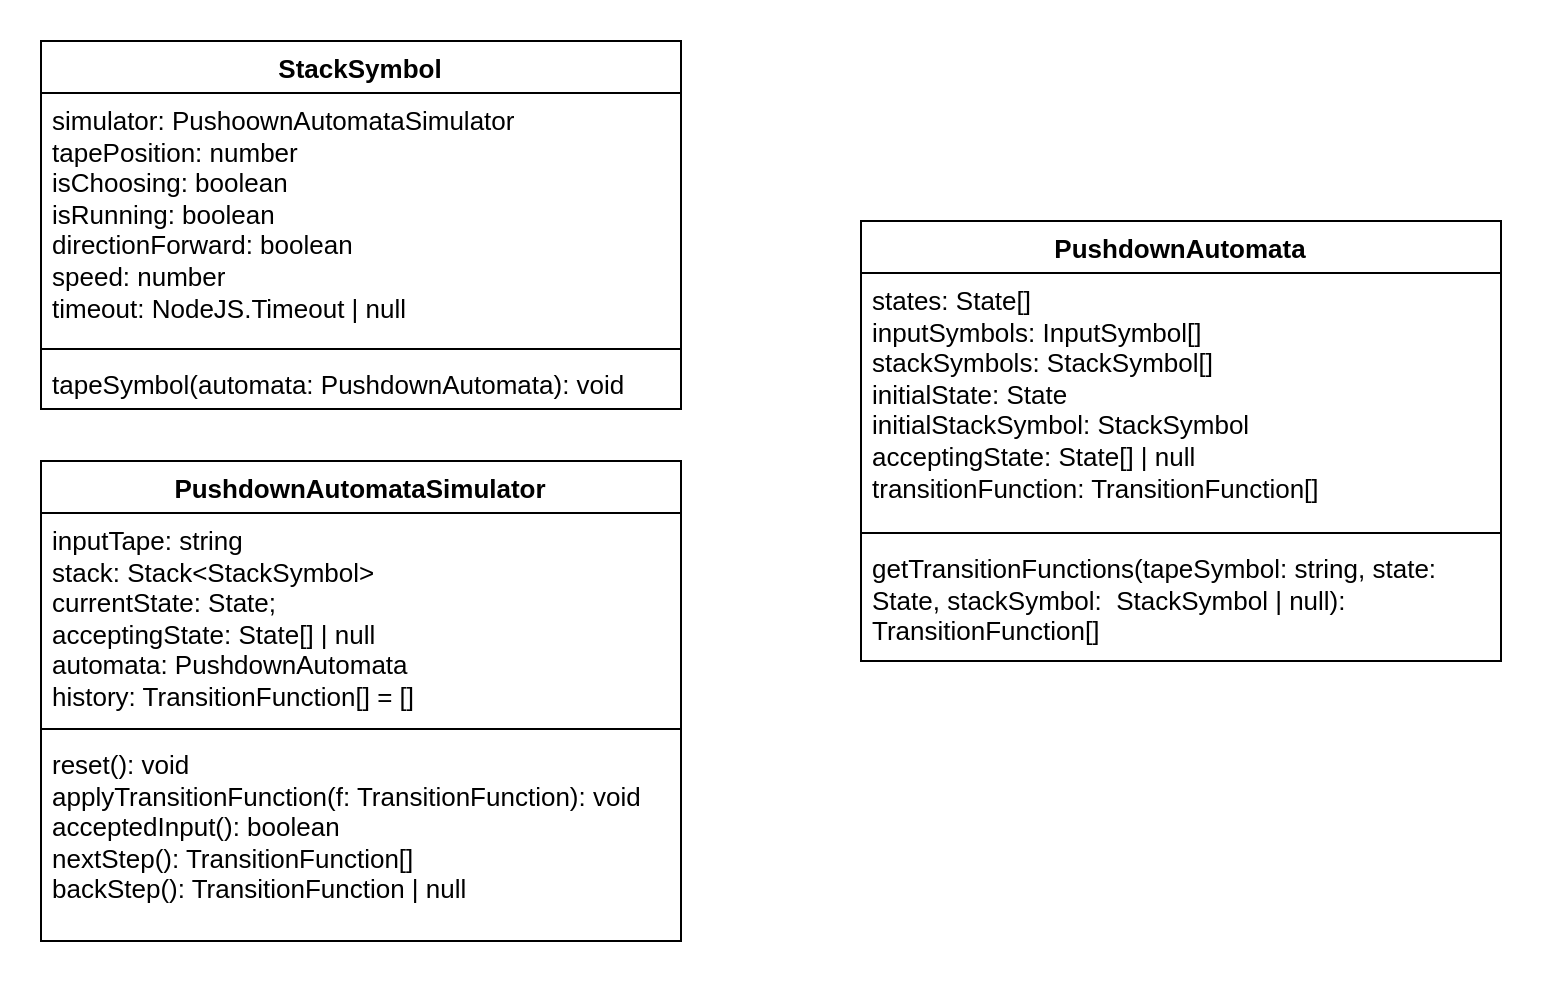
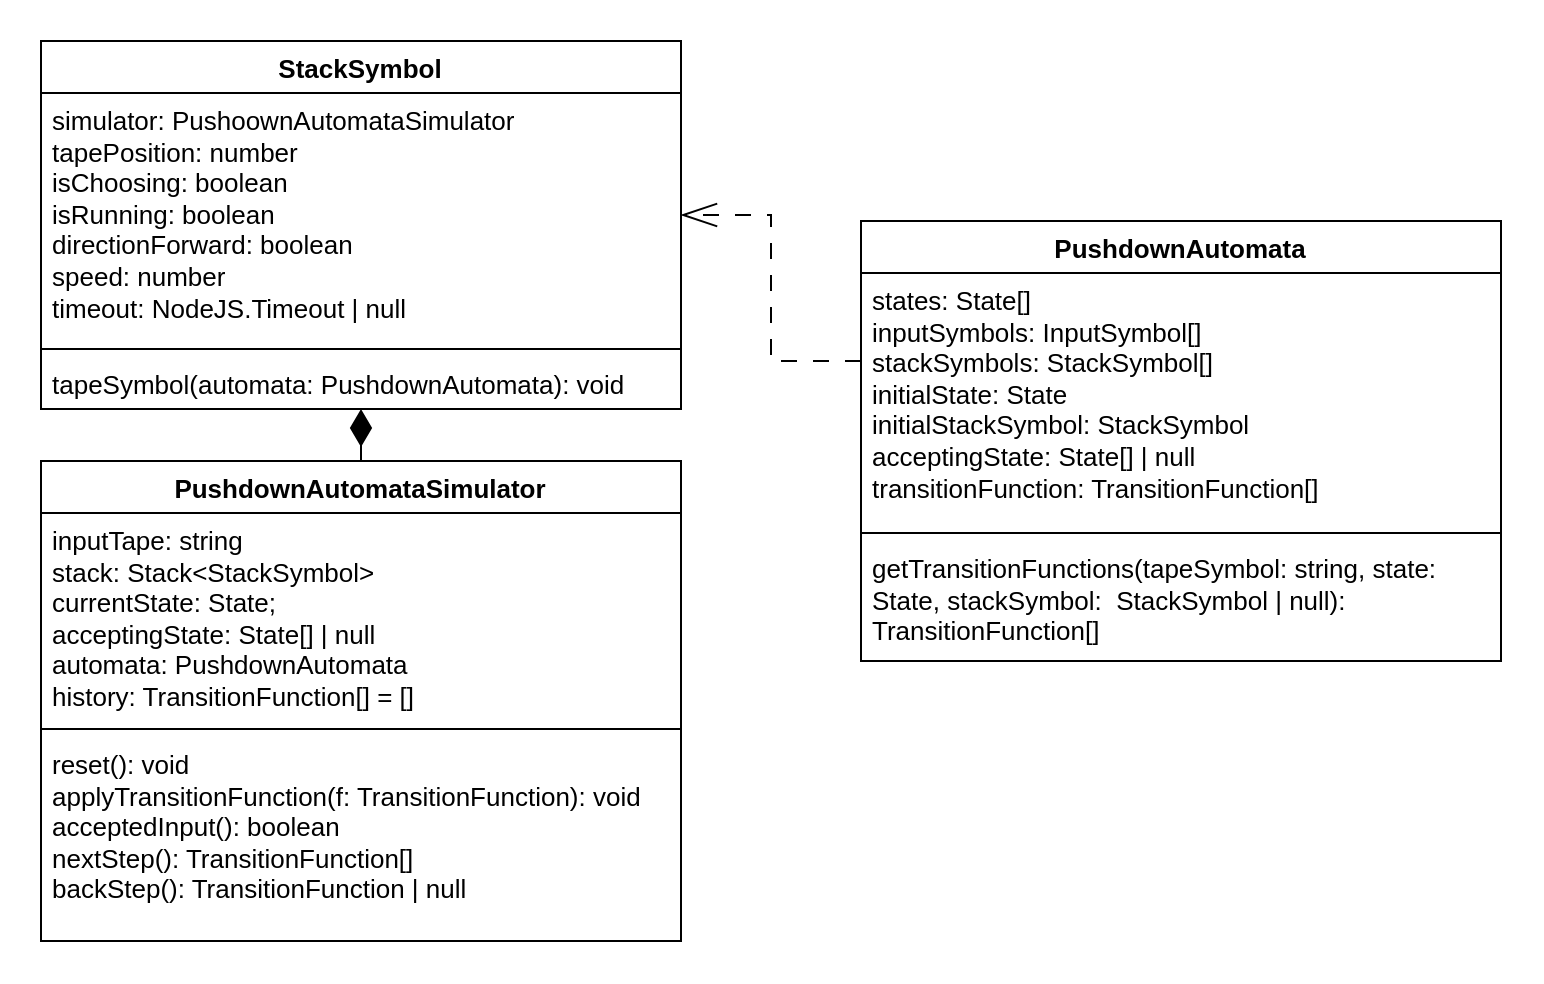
edge "PushdownAutomata" -> "StackSymbol": added
edge "PushdownAutomataSimulator" -> "StackSymbol": added
